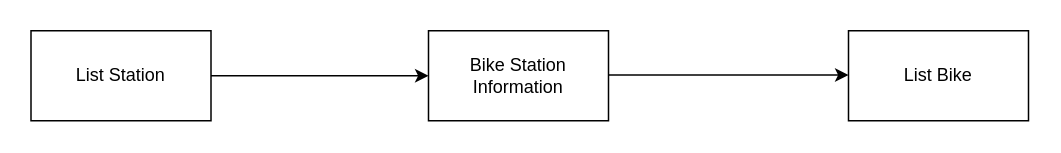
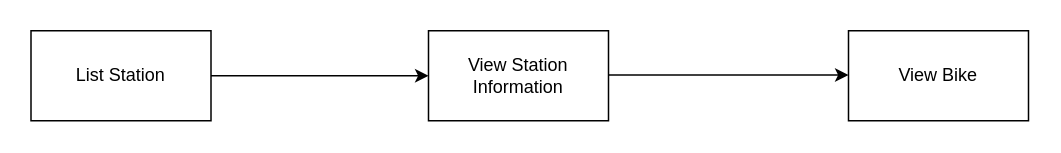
node "Bike Station Information": label "Bike Station Information" -> "View Station Information"
node "List Bike": label "List Bike" -> "View Bike"
